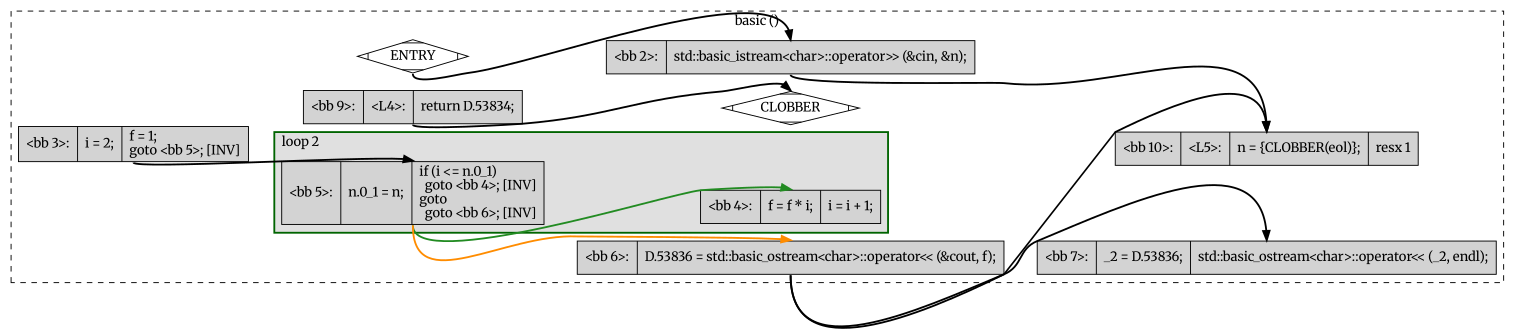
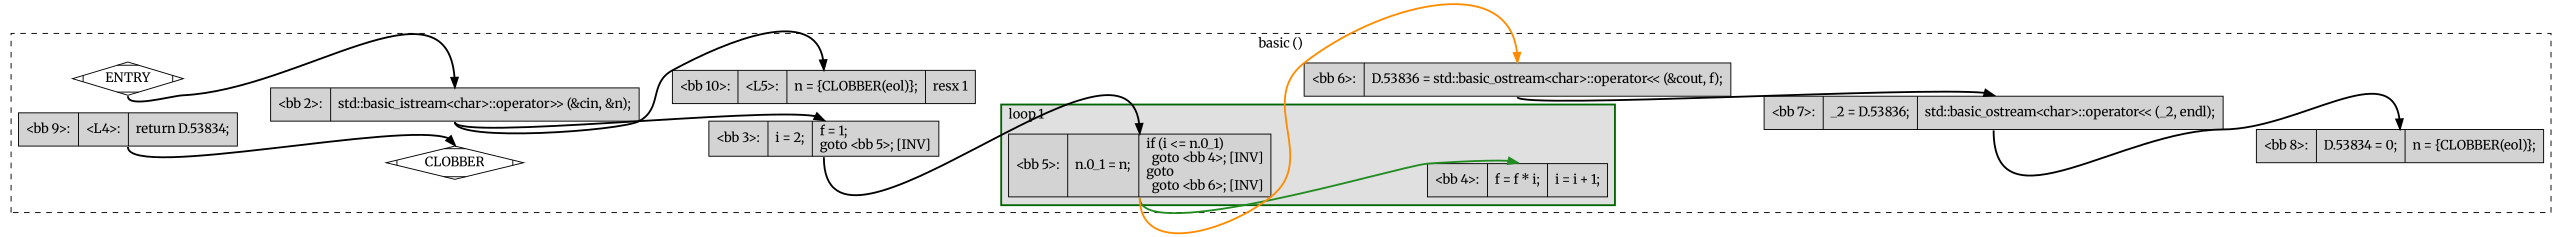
edge "<bb 2>:" -> "<bb 3>:": added
cluster "loop 2": label "loop 2" -> "loop 1"
node "<bb 8>:": added
edge "<bb 6>:" -> "<bb 10>:": removed
